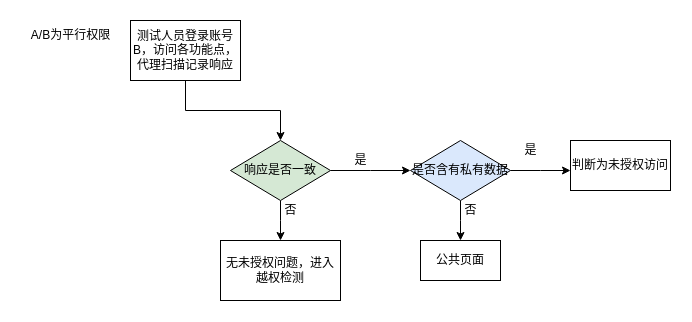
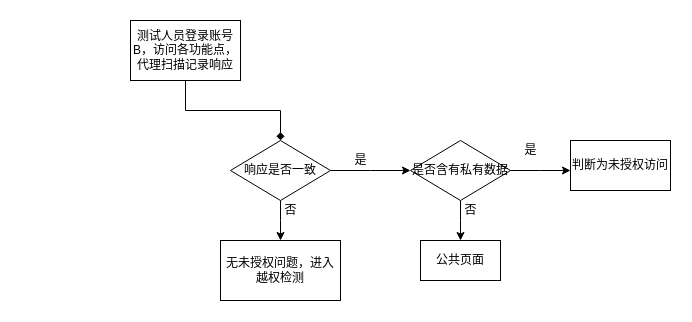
node "A/B为平行权限": removed
edge "测试人员登录账号B，访问各功能点，代理扫描记录响应" -> "响应是否一致": arrowhead classic -> diamond
node "响应是否一致": fillcolor #d5e8d4 -> #ffffff
node "是否含有私有数据": fillcolor #dae8fc -> #ffffff
